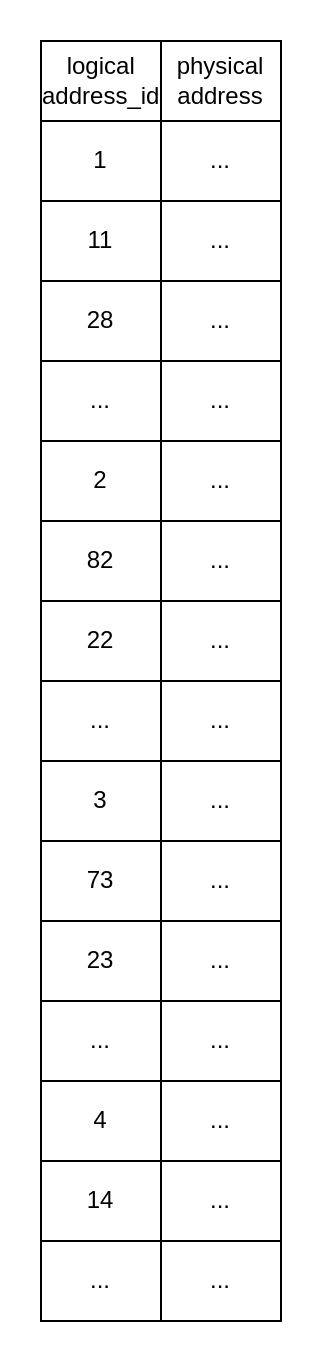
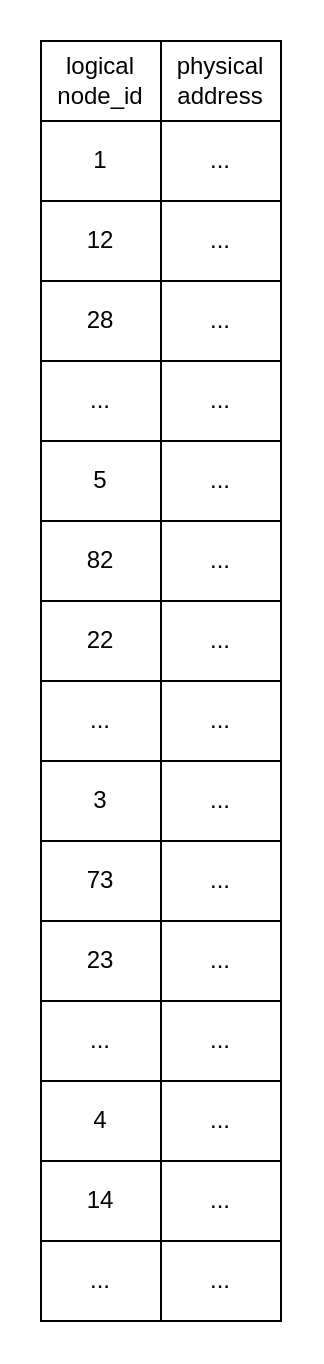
node "logical address_id": label "logical address_id" -> "logical node_id"
node "11": label "11" -> "12"
node "2": label "2" -> "5"
